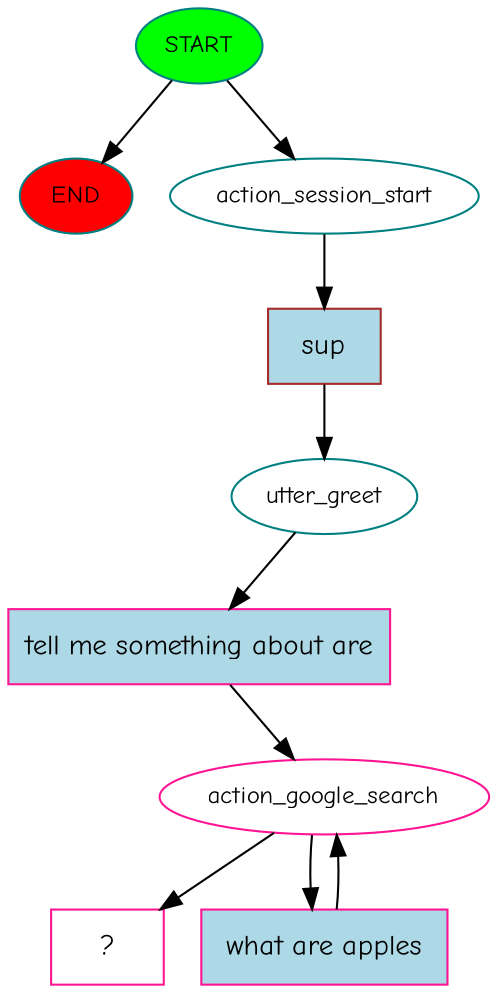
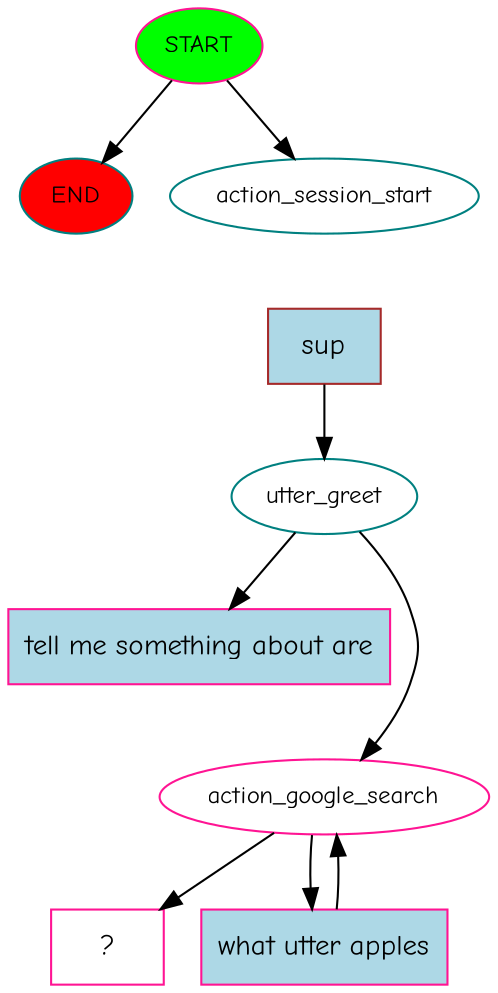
node "START": color teal -> deeppink
edge "action_session_start" -> "sup": removed
edge "tell me something about are" -> "action_google_search": now "utter_greet" -> "action_google_search"
node "what are apples": label "what are apples" -> "what utter apples"
